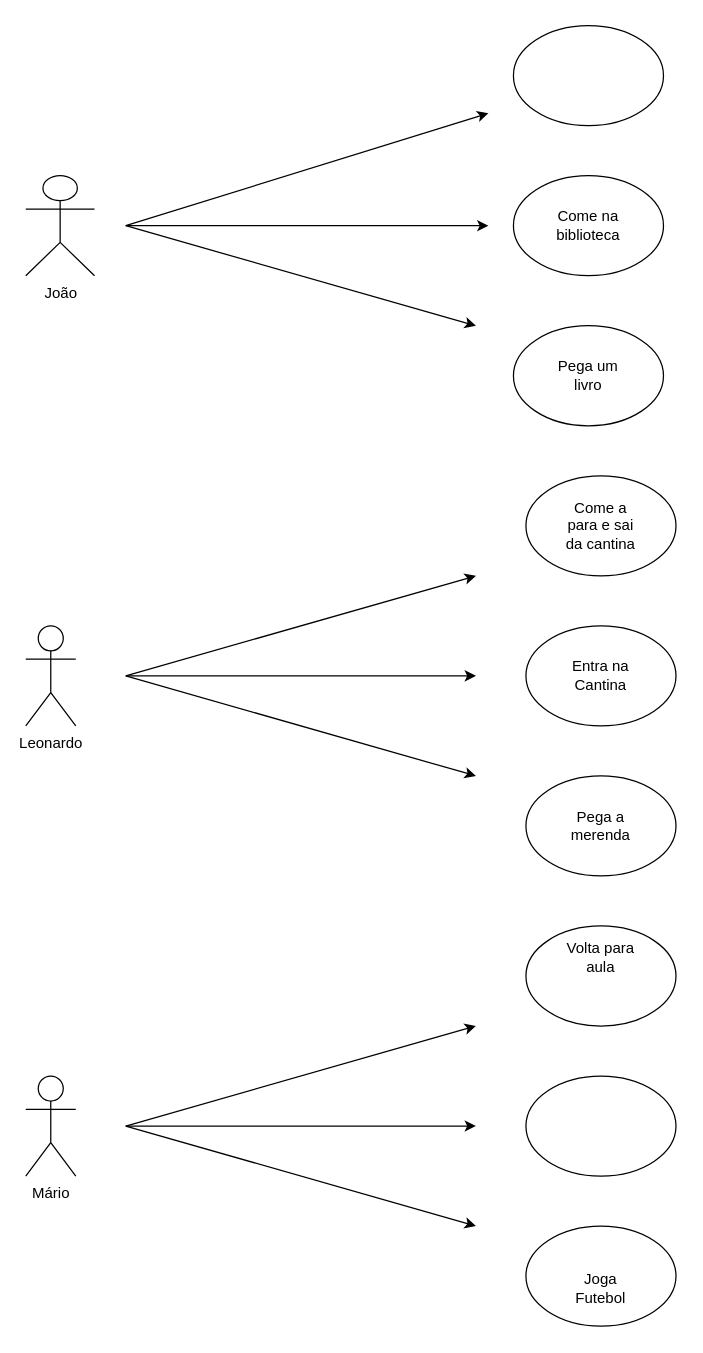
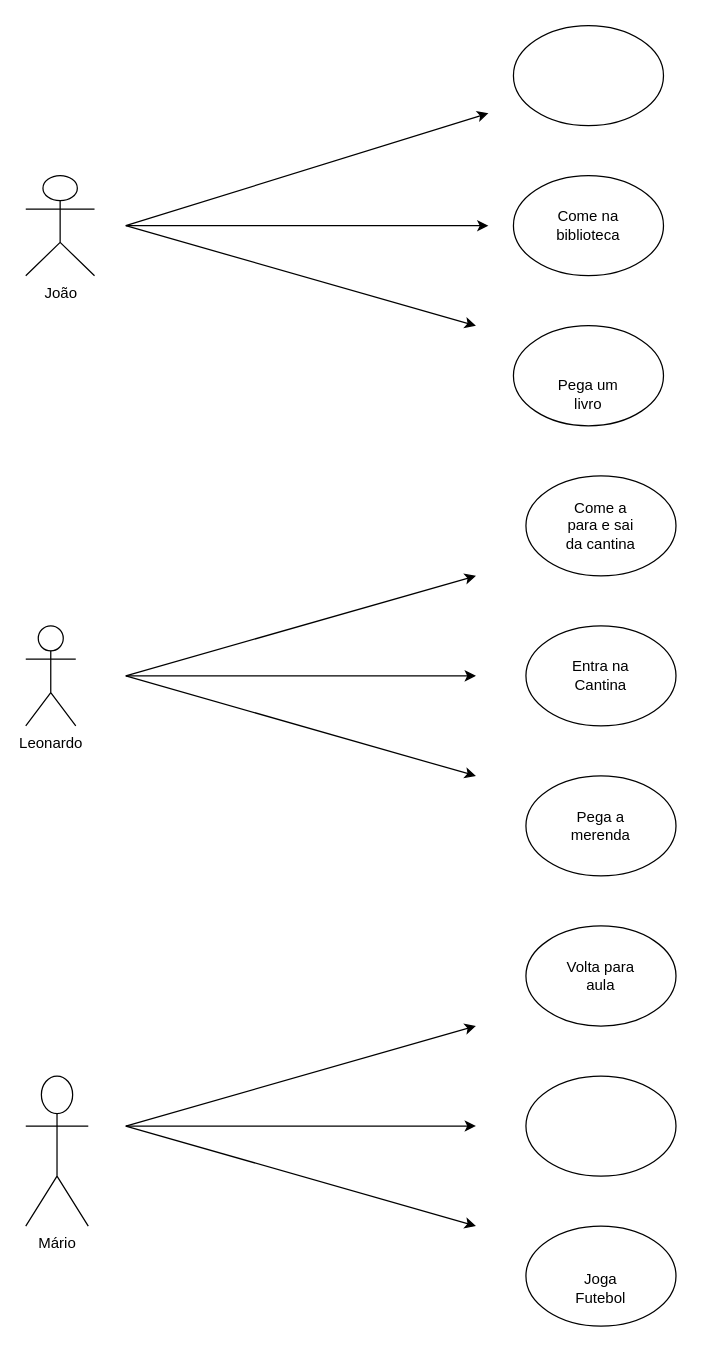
node "Pega um livro": moved (588, 376) -> (588, 394)
node "Volta para aula": moved (601, 957) -> (601, 976)
node "Mário": size 50x100 -> 63x150
